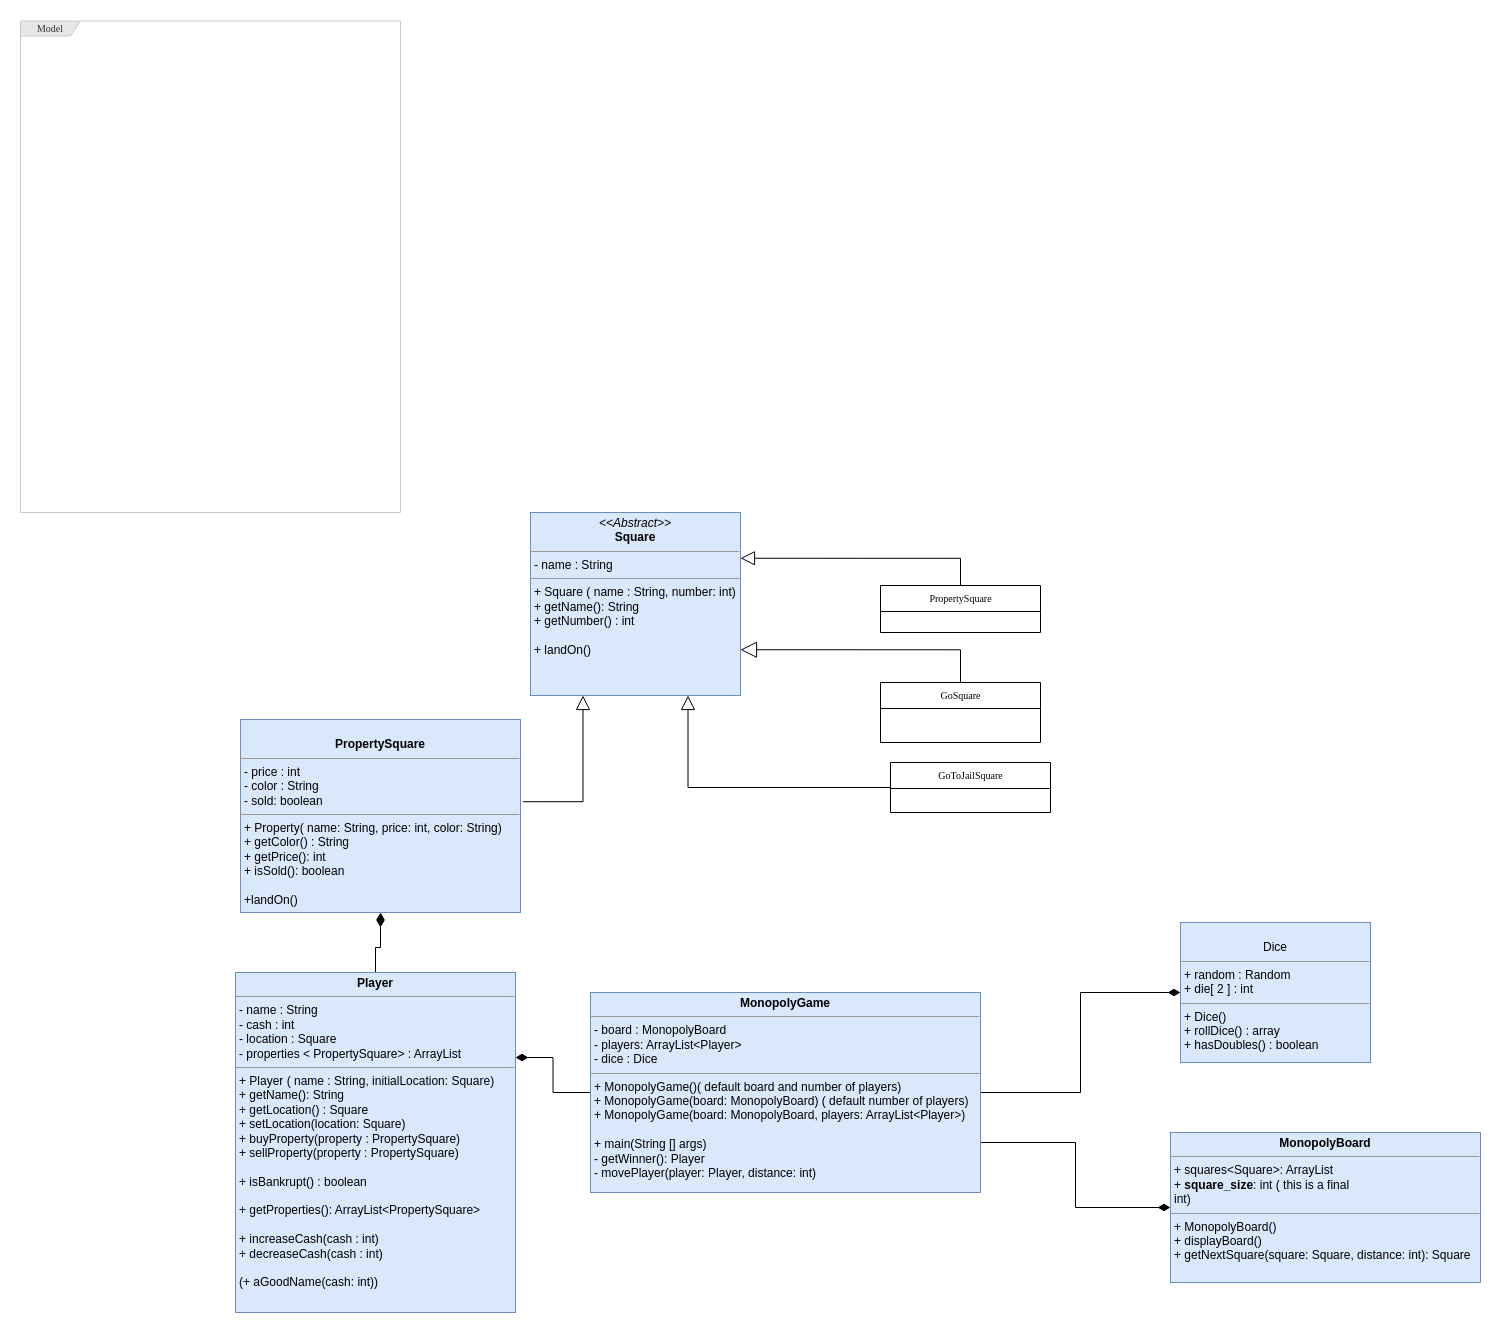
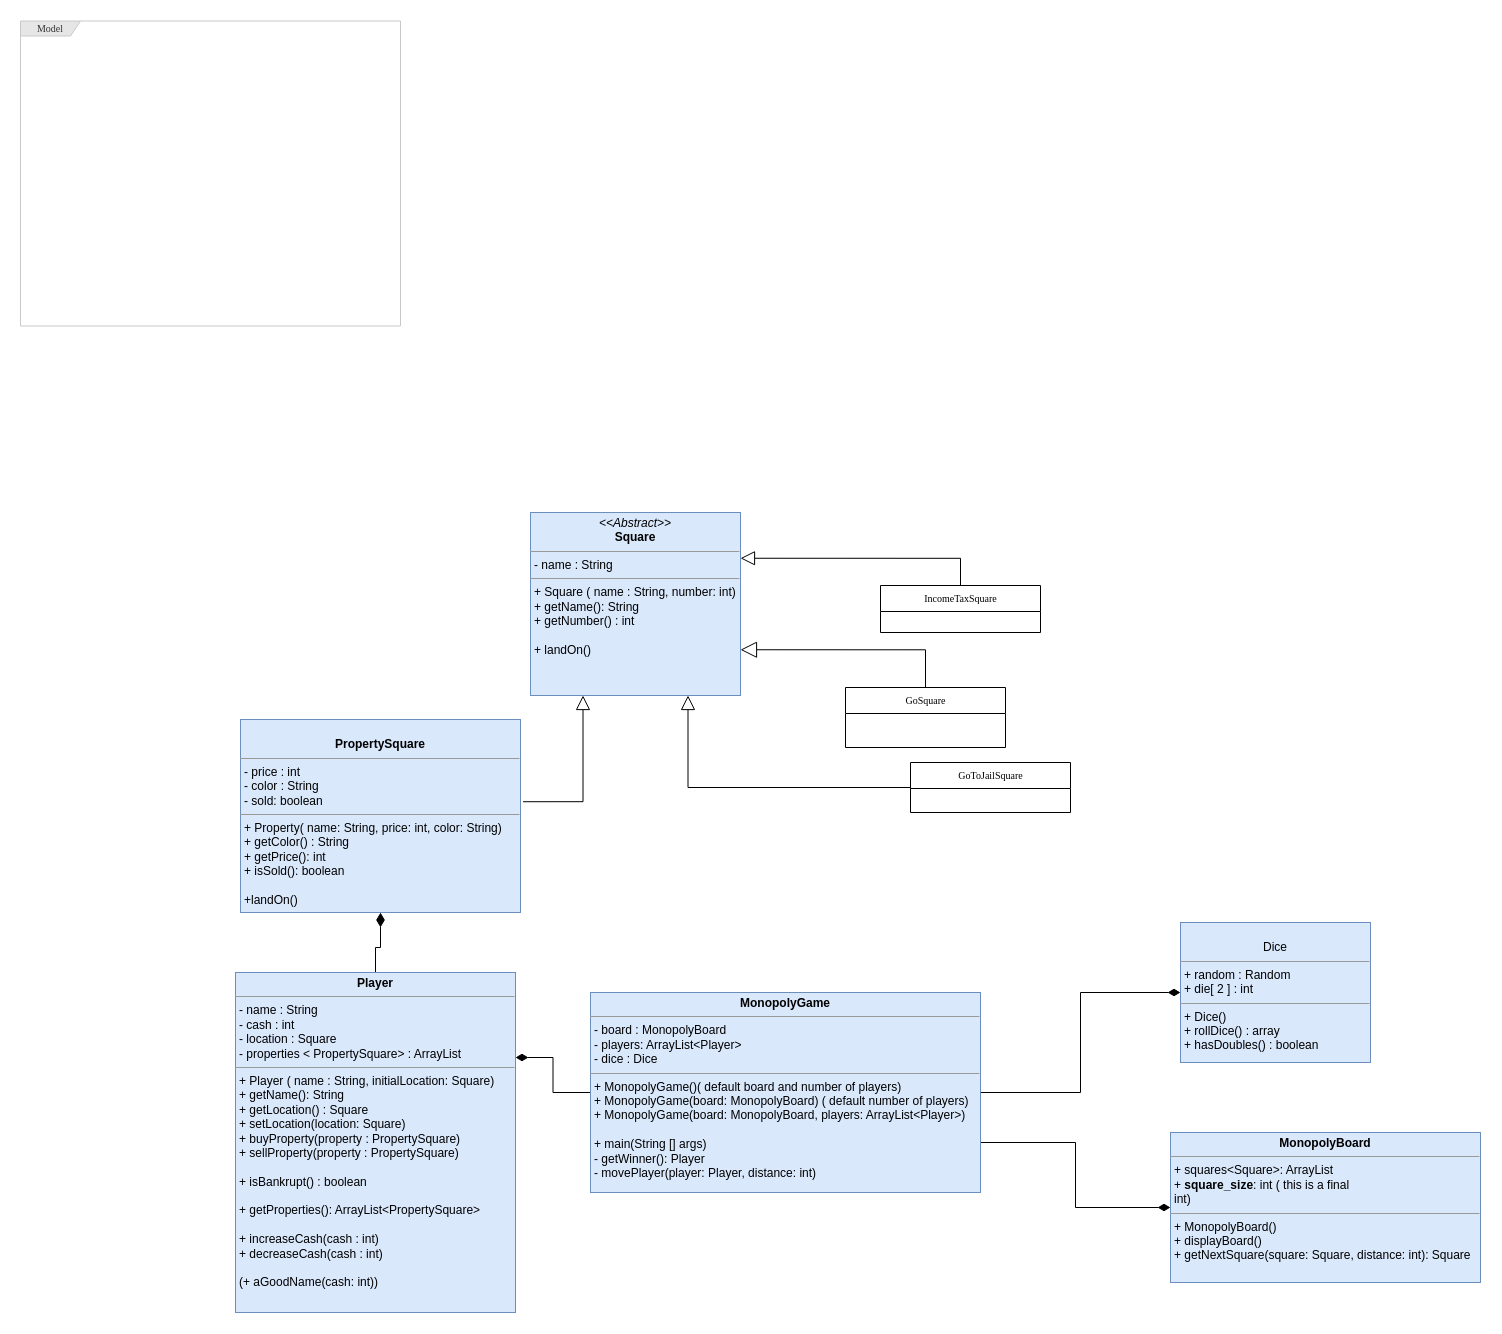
node "Model": size 380x492 -> 380x305
node "PropertySquare": label "PropertySquare" -> "IncomeTaxSquare"
node "GoSquare": moved (961, 713) -> (926, 718)
node "GoToJailSquare": moved (971, 788) -> (991, 788)
